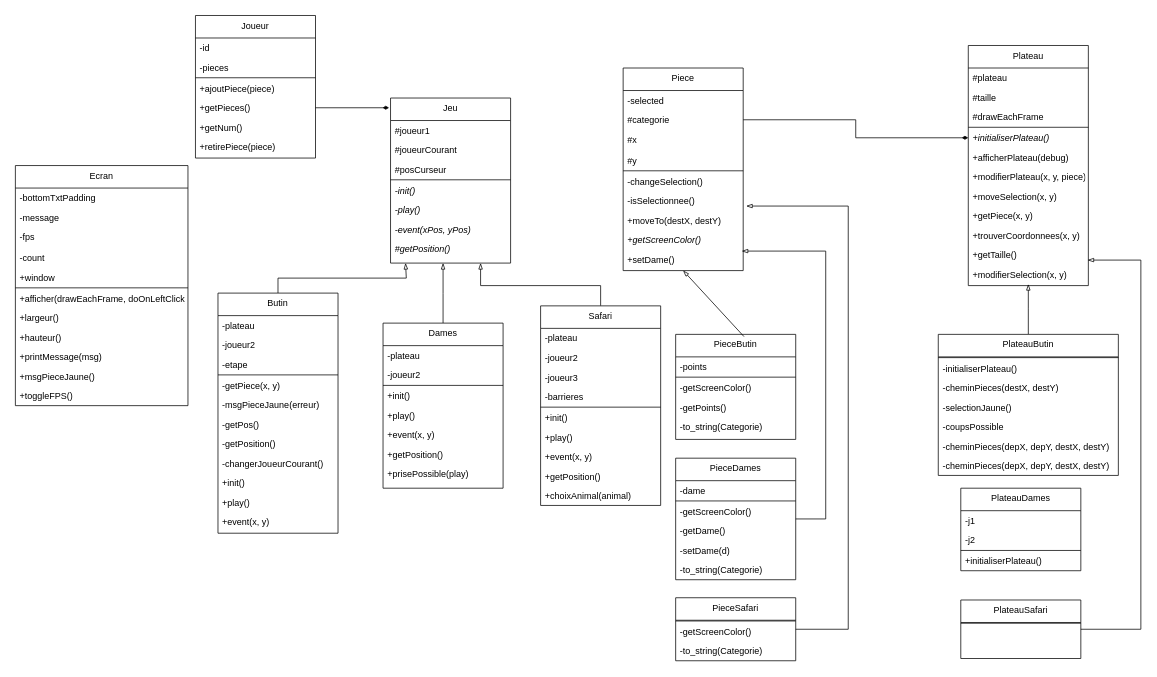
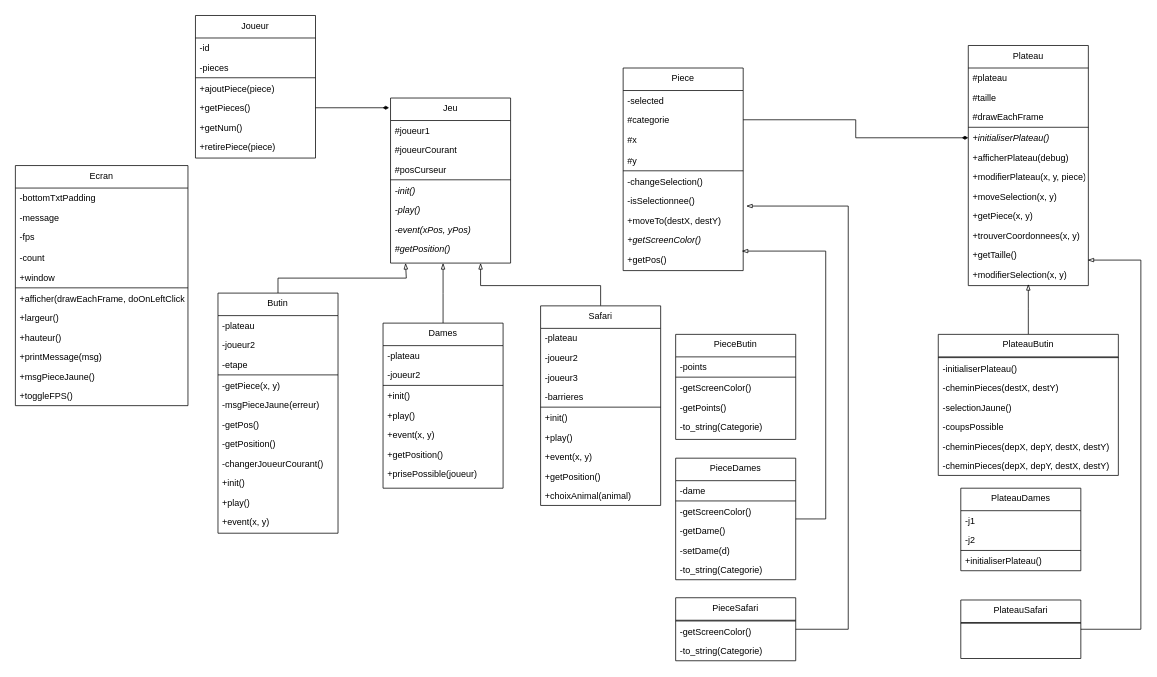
node "+setDame()": label "+setDame()" -> "+getPos()"
edge "PieceButin" -> "Piece": removed
node "+prisePossible(play)": label "+prisePossible(play)" -> "+prisePossible(joueur)"
